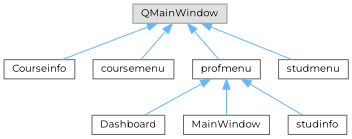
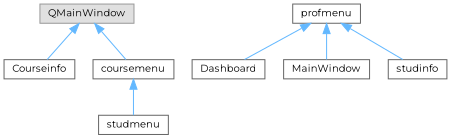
edge "studmenu" -> "QMainWindow": now "studmenu" -> "coursemenu"
edge "profmenu" -> "QMainWindow": removed
